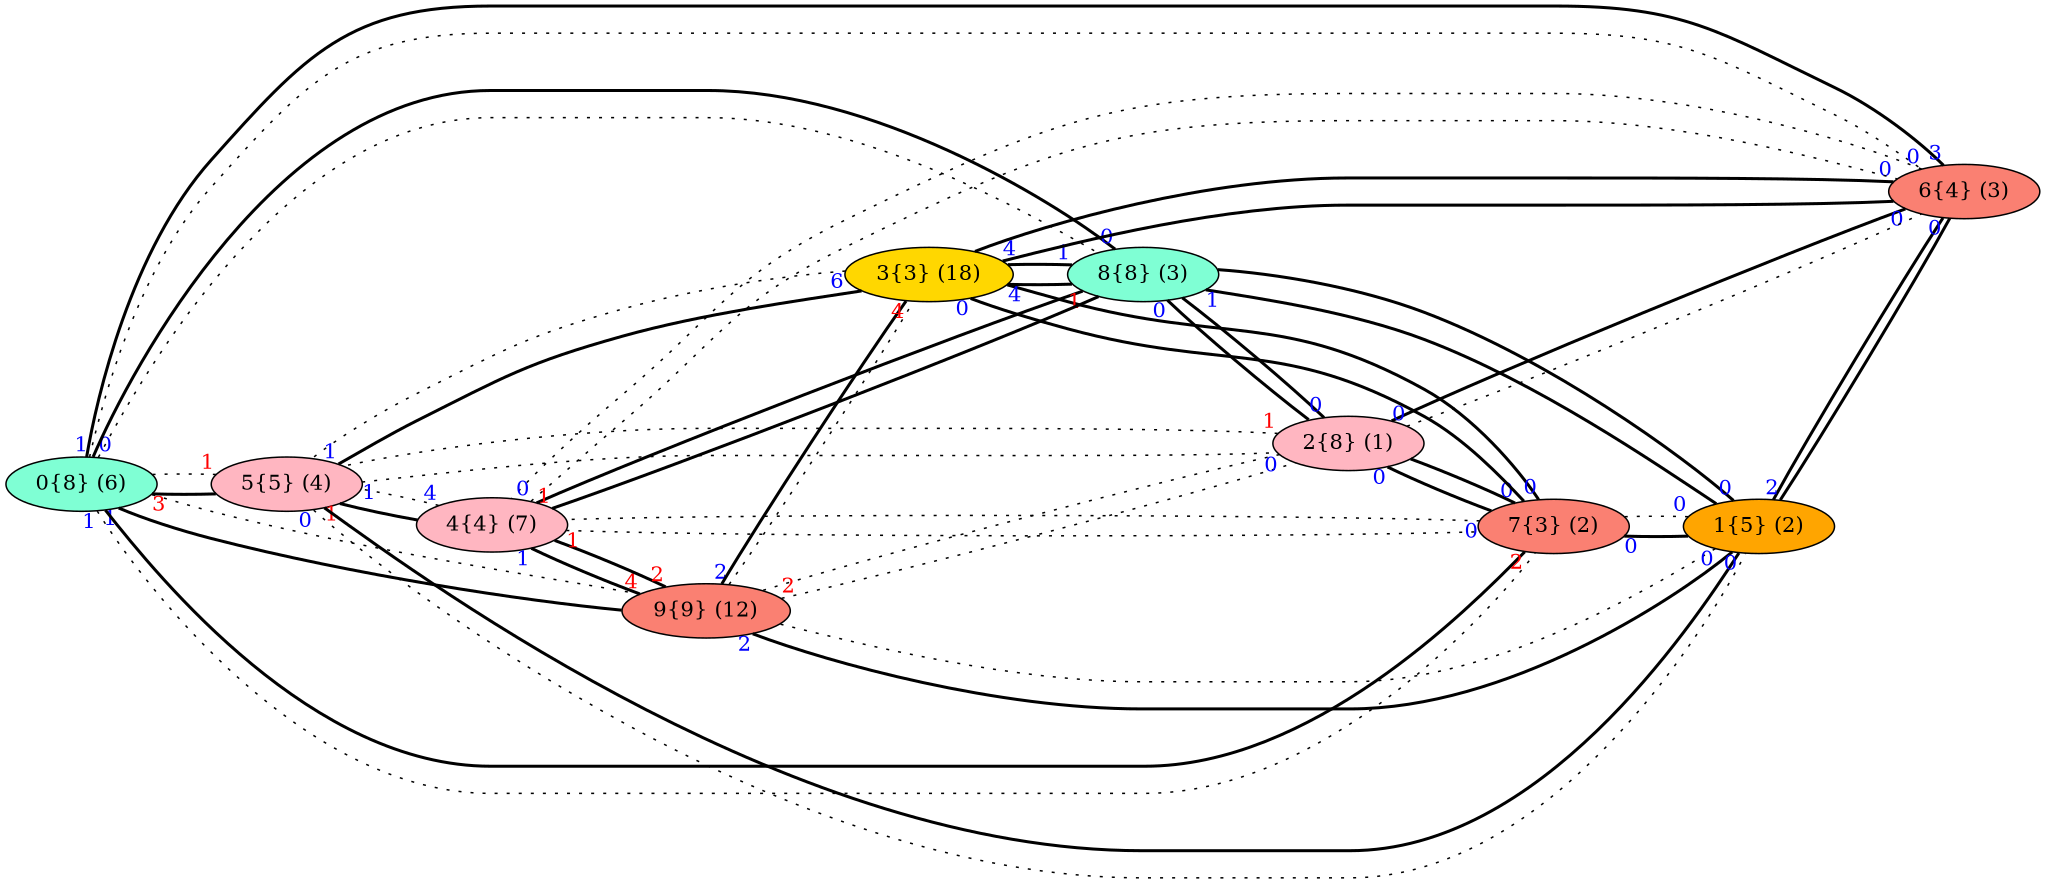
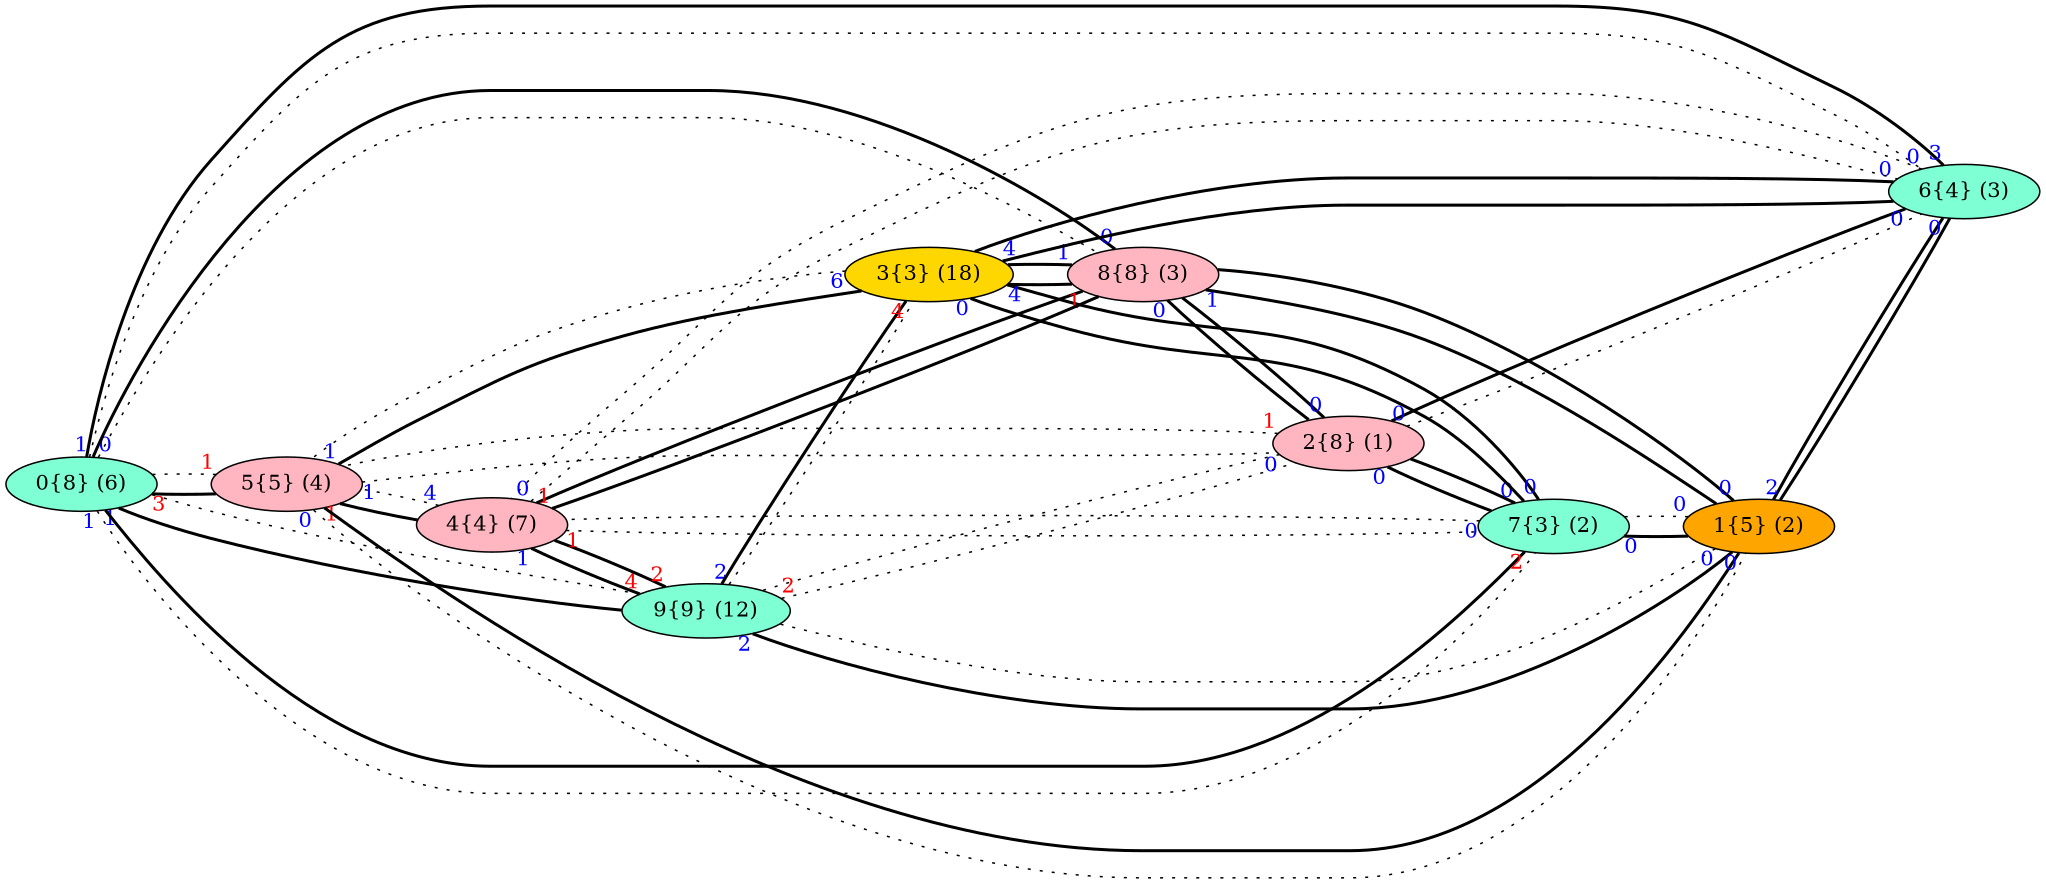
node "6{4} (3)": fillcolor salmon -> aquamarine
node "8{8} (3)": fillcolor aquamarine -> lightpink
node "7{3} (2)": fillcolor salmon -> aquamarine
node "9{9} (12)": fillcolor salmon -> aquamarine
